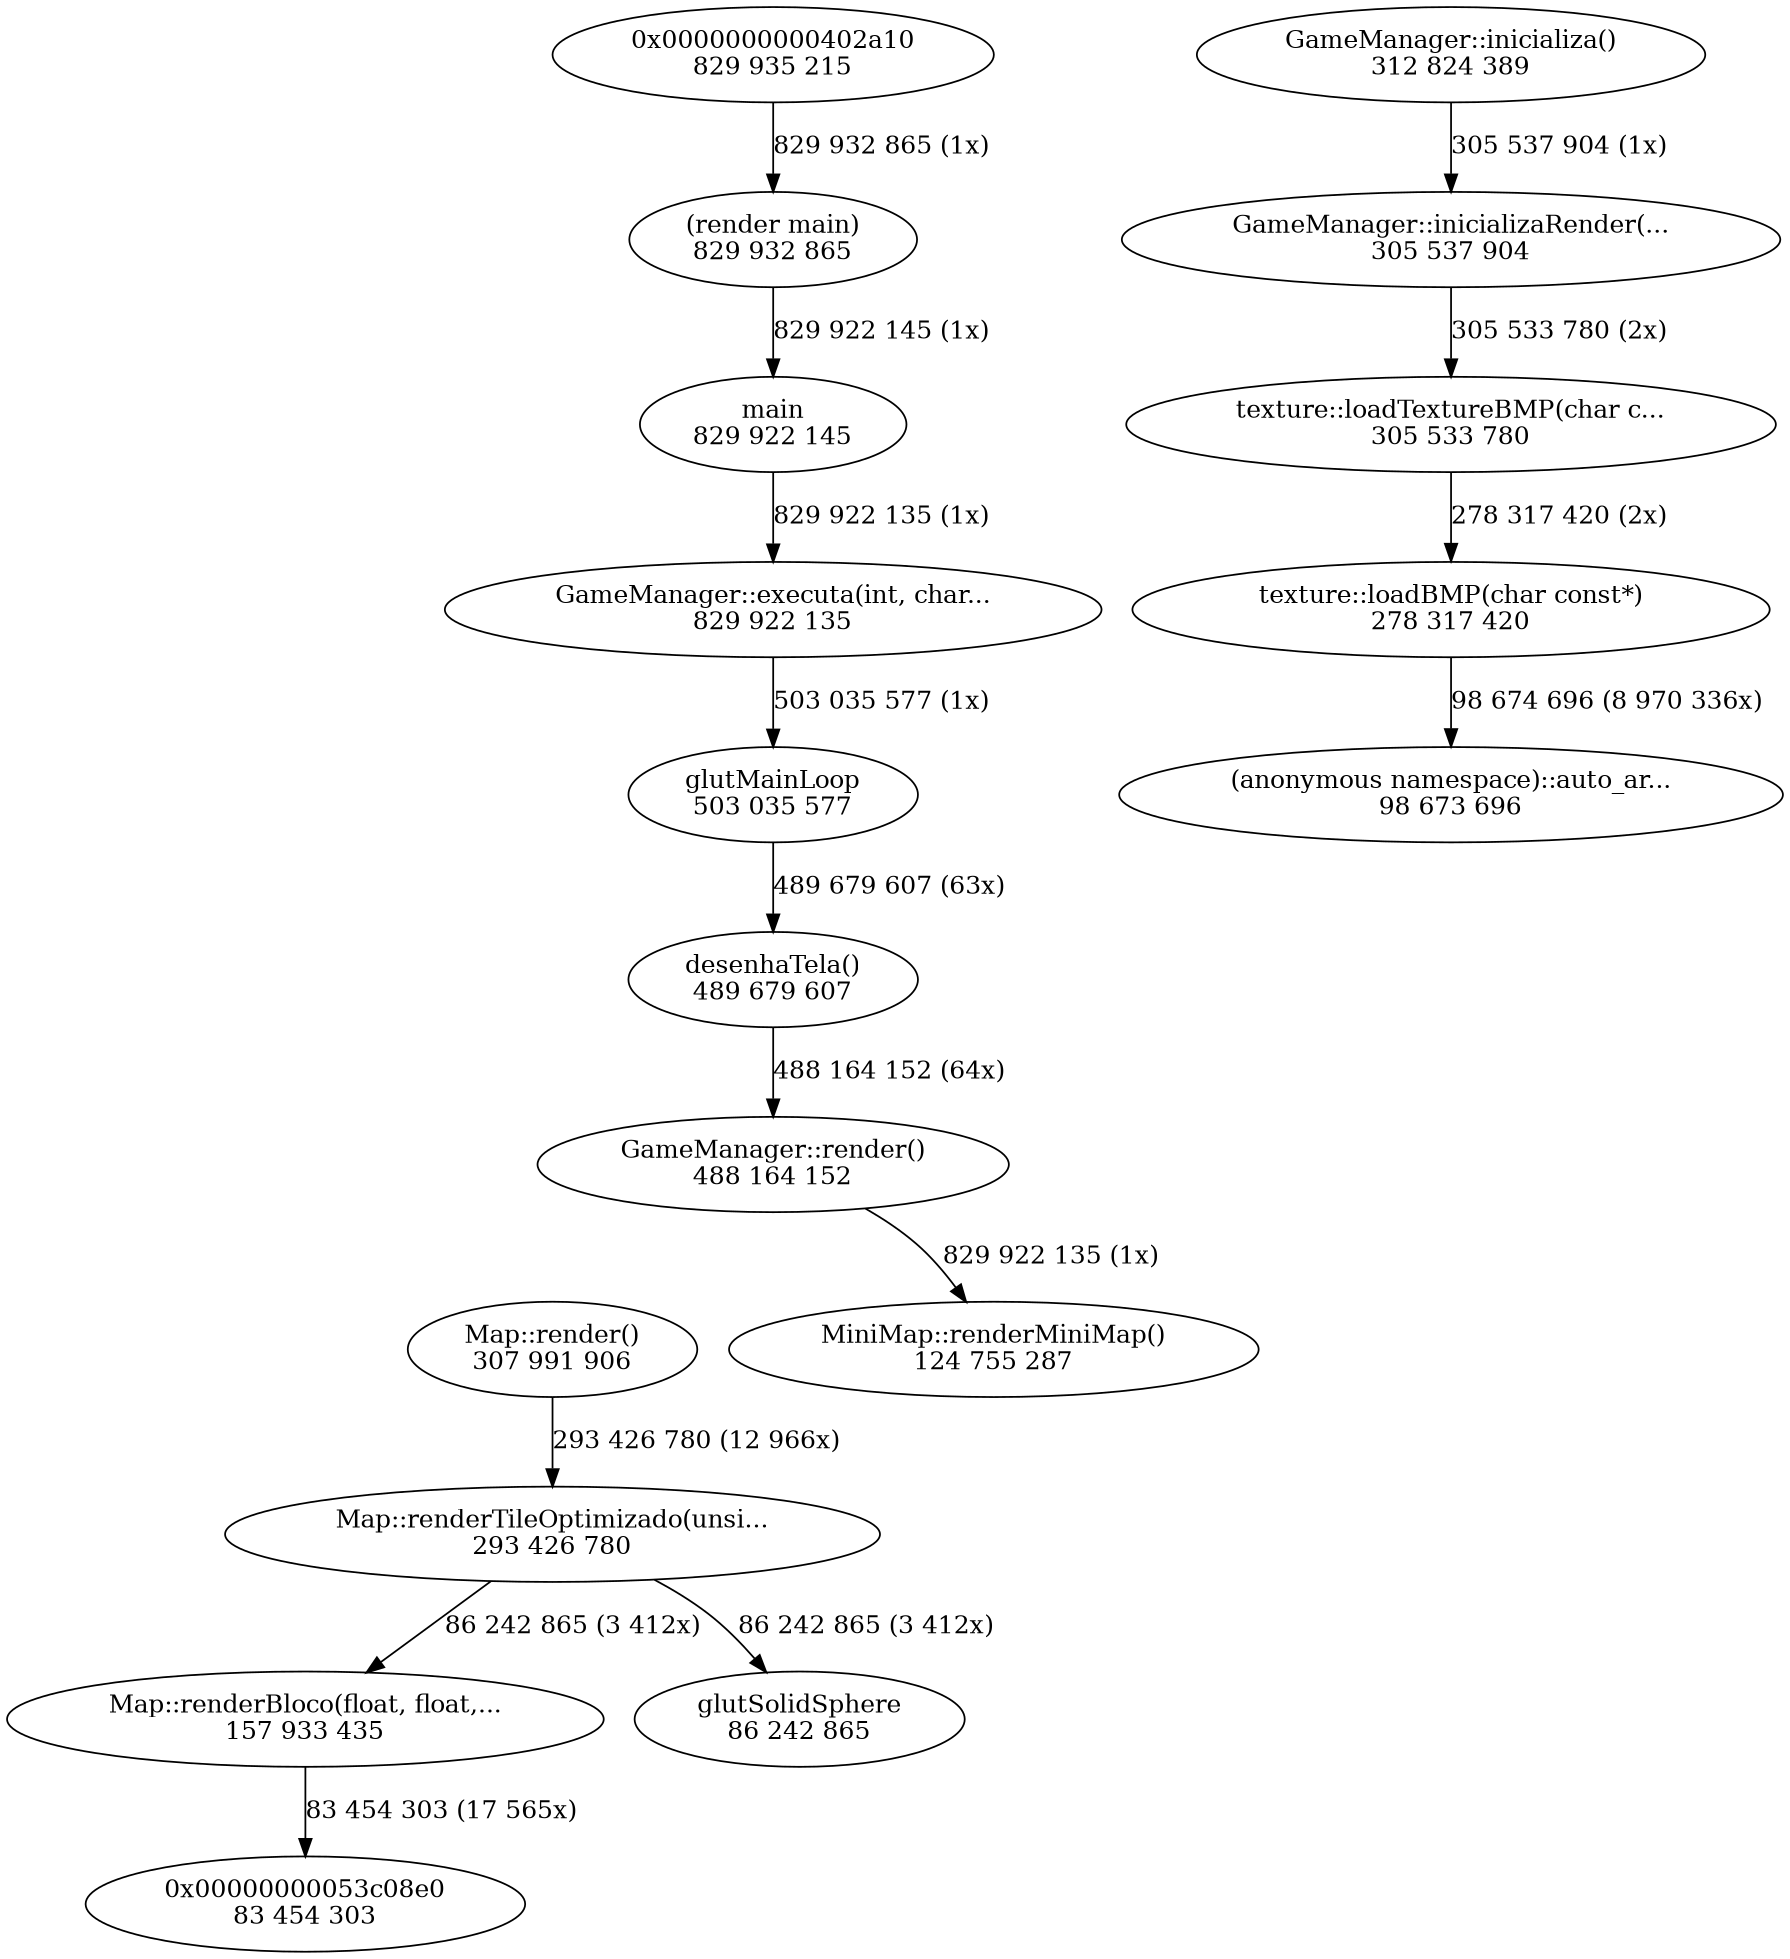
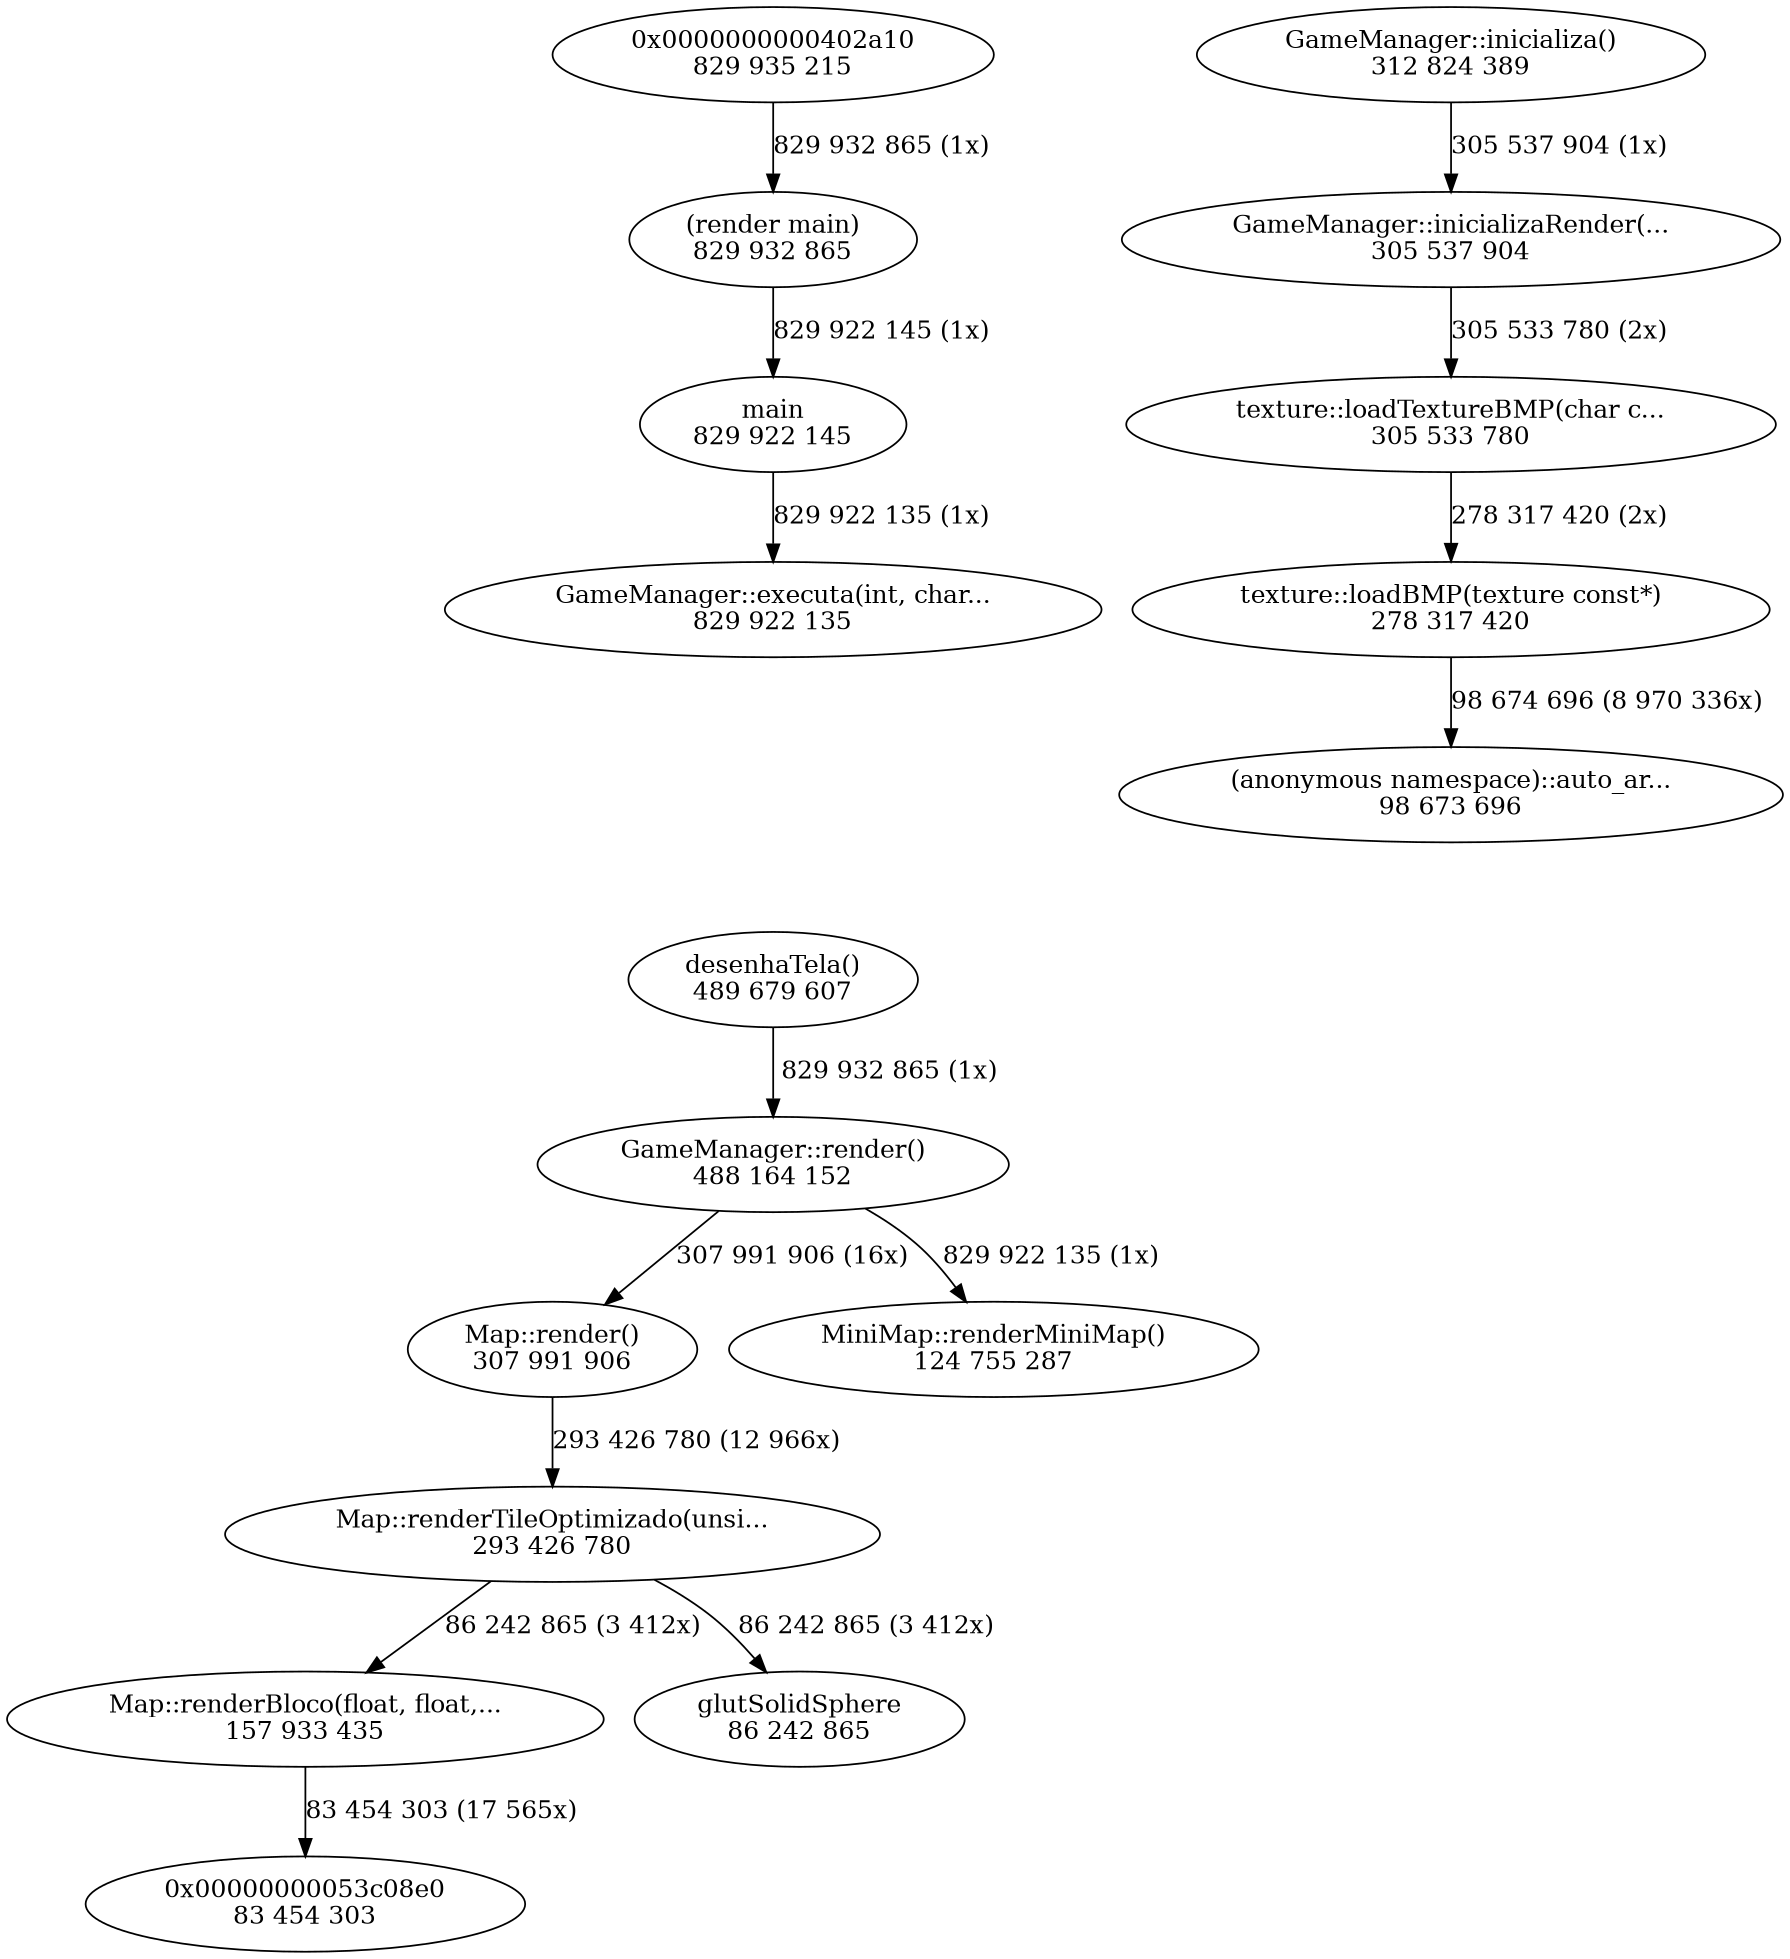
node "texture::loadBMP(char const*) 278 317 420": label "texture::loadBMP(char const*) 278 317 420" -> "texture::loadBMP(texture const*) 278 317 420"
node "glutMainLoop 503 035 577": removed
edge "desenhaTela() 489 679 607" -> "GameManager::render() 488 164 152": label "488 164 152 (64x)" -> "829 932 865 (1x)"
edge "GameManager::render() 488 164 152" -> "Map::render() 307 991 906": added, label "307 991 906 (16x)"
